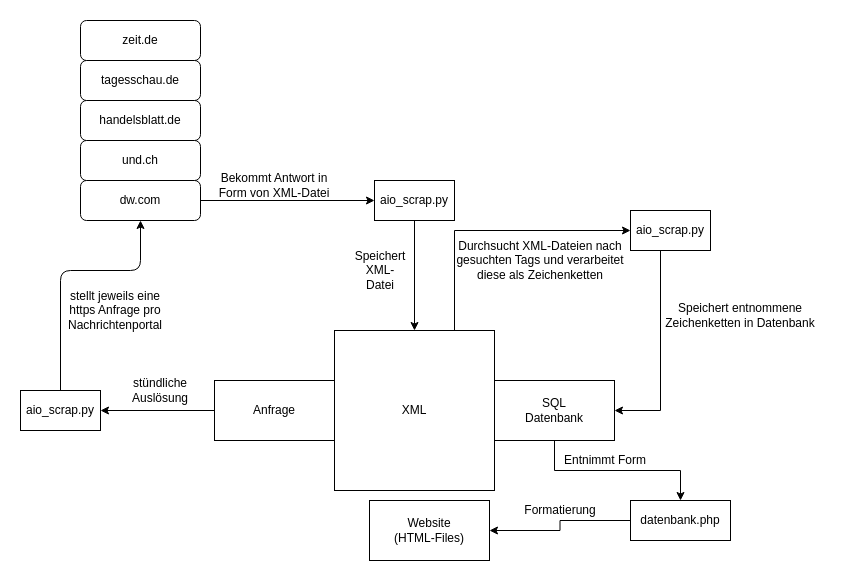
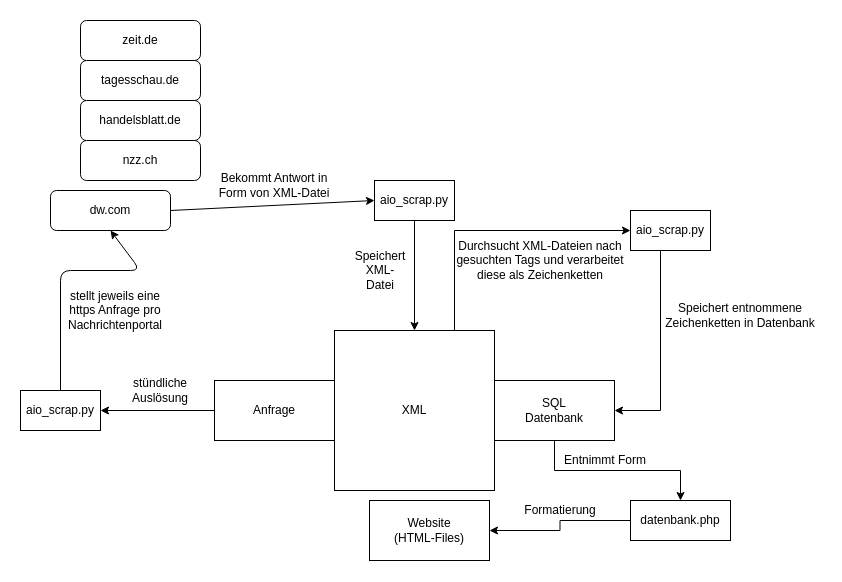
node "und.ch": label "und.ch" -> "nzz.ch"
node "dw.com": moved (141, 201) -> (111, 211)
